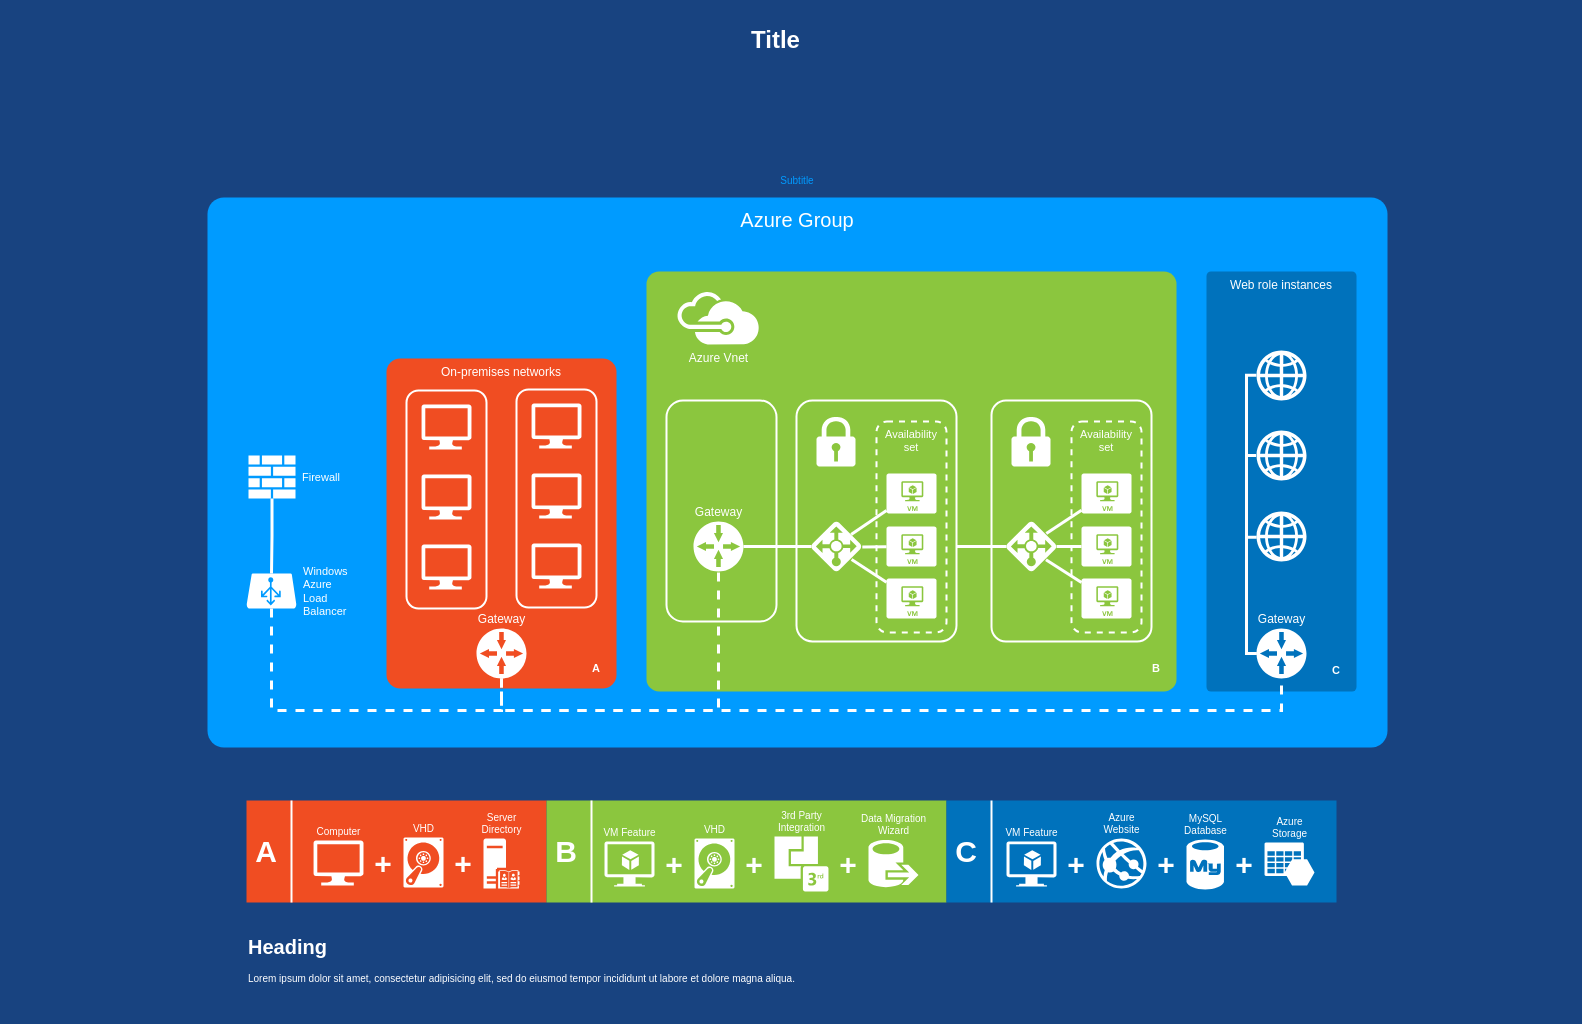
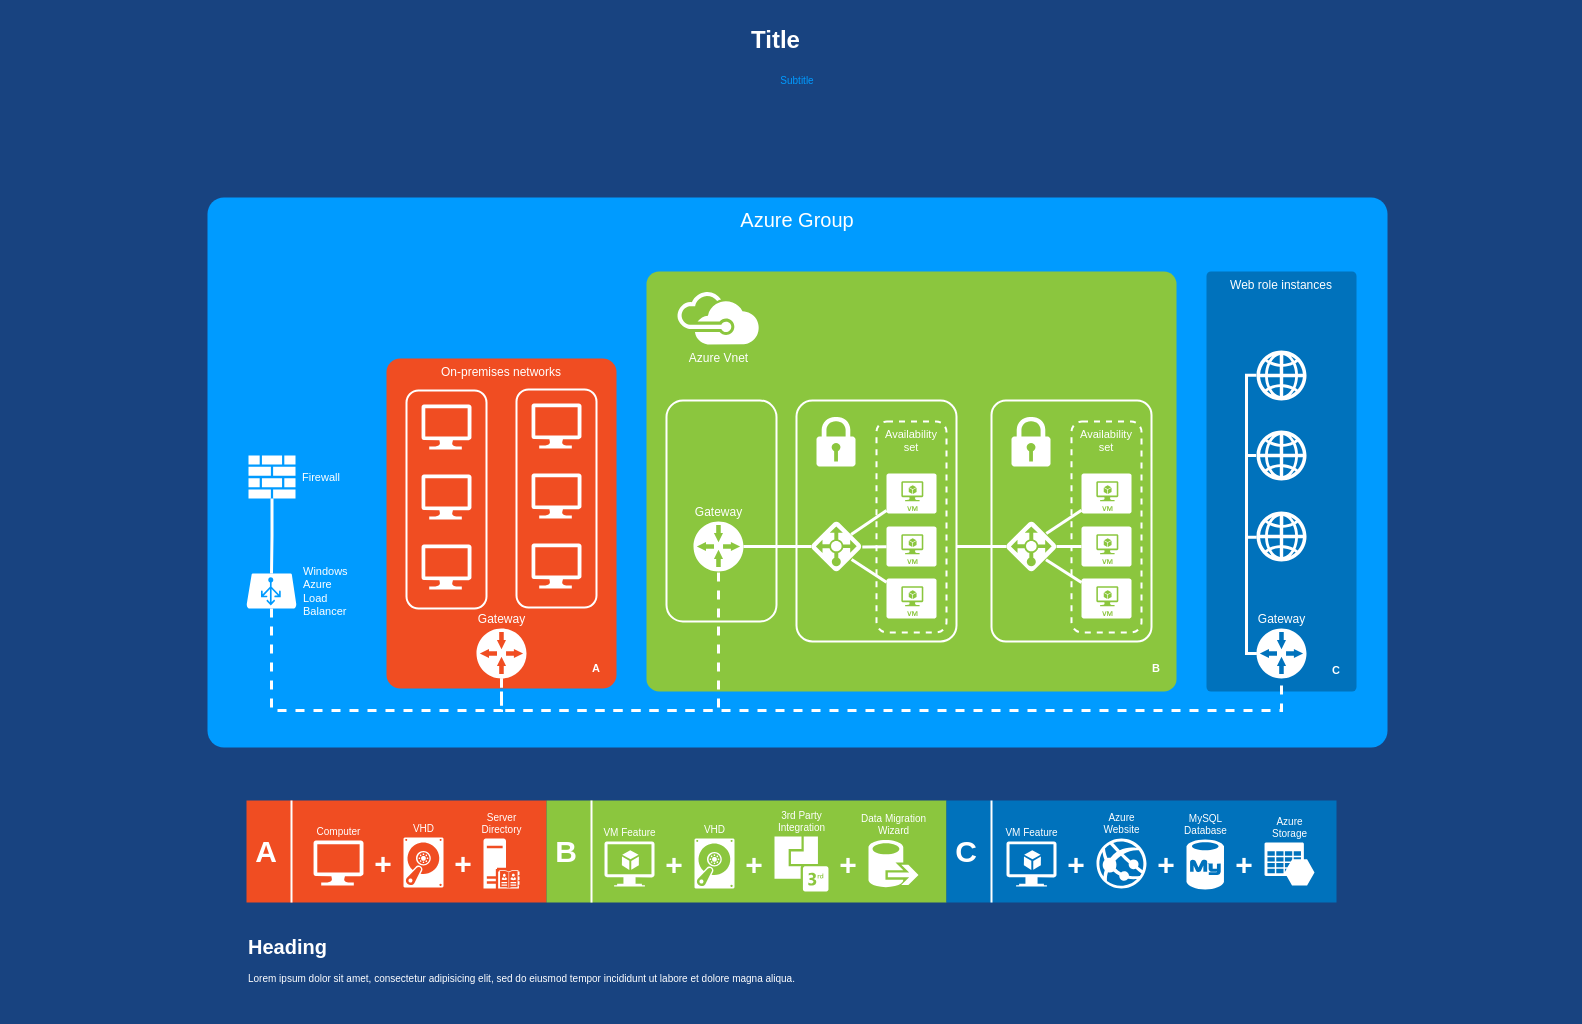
node "Subtitle": moved (798, 181) -> (798, 81)
